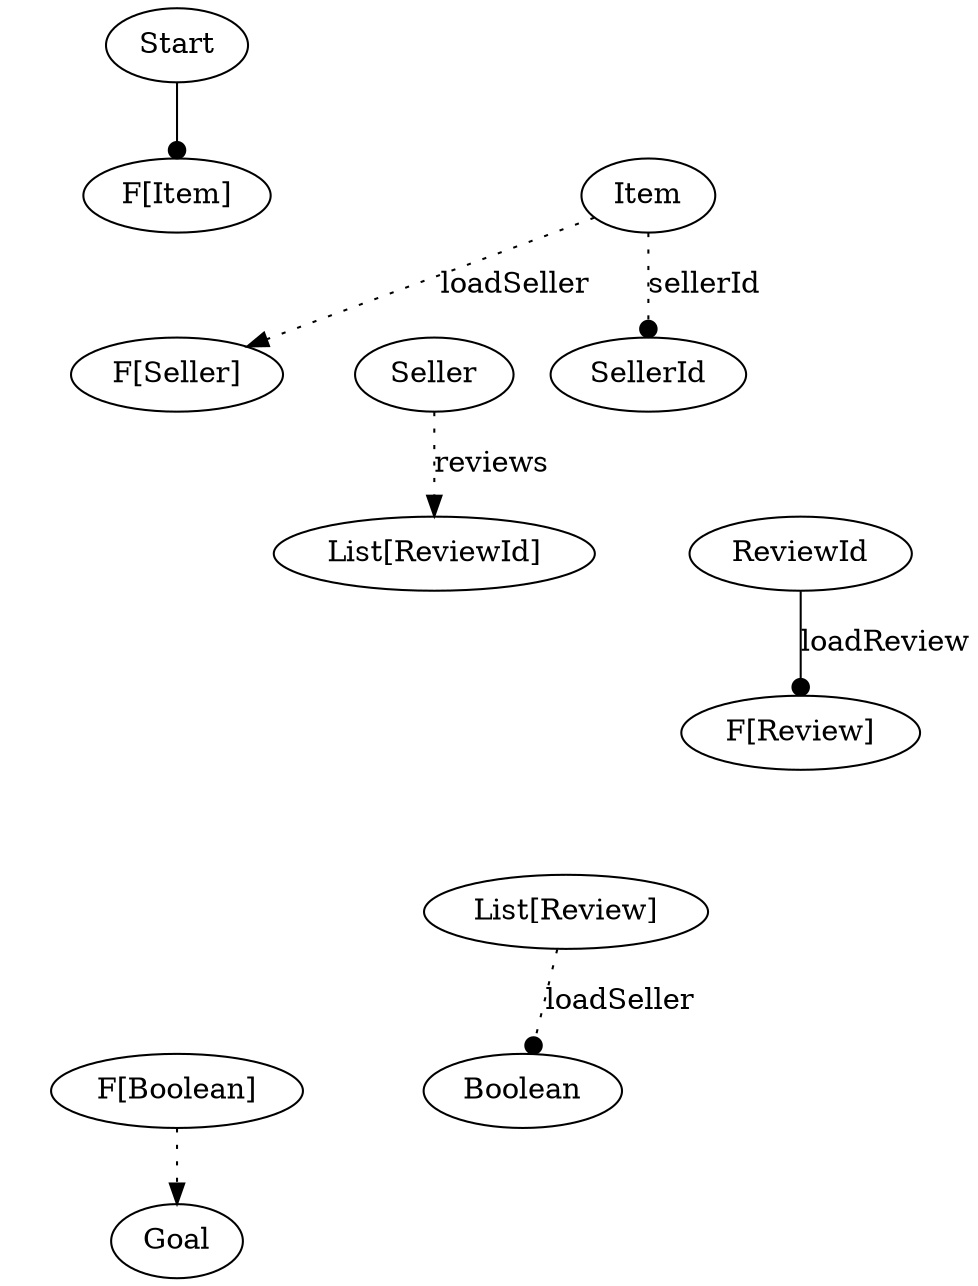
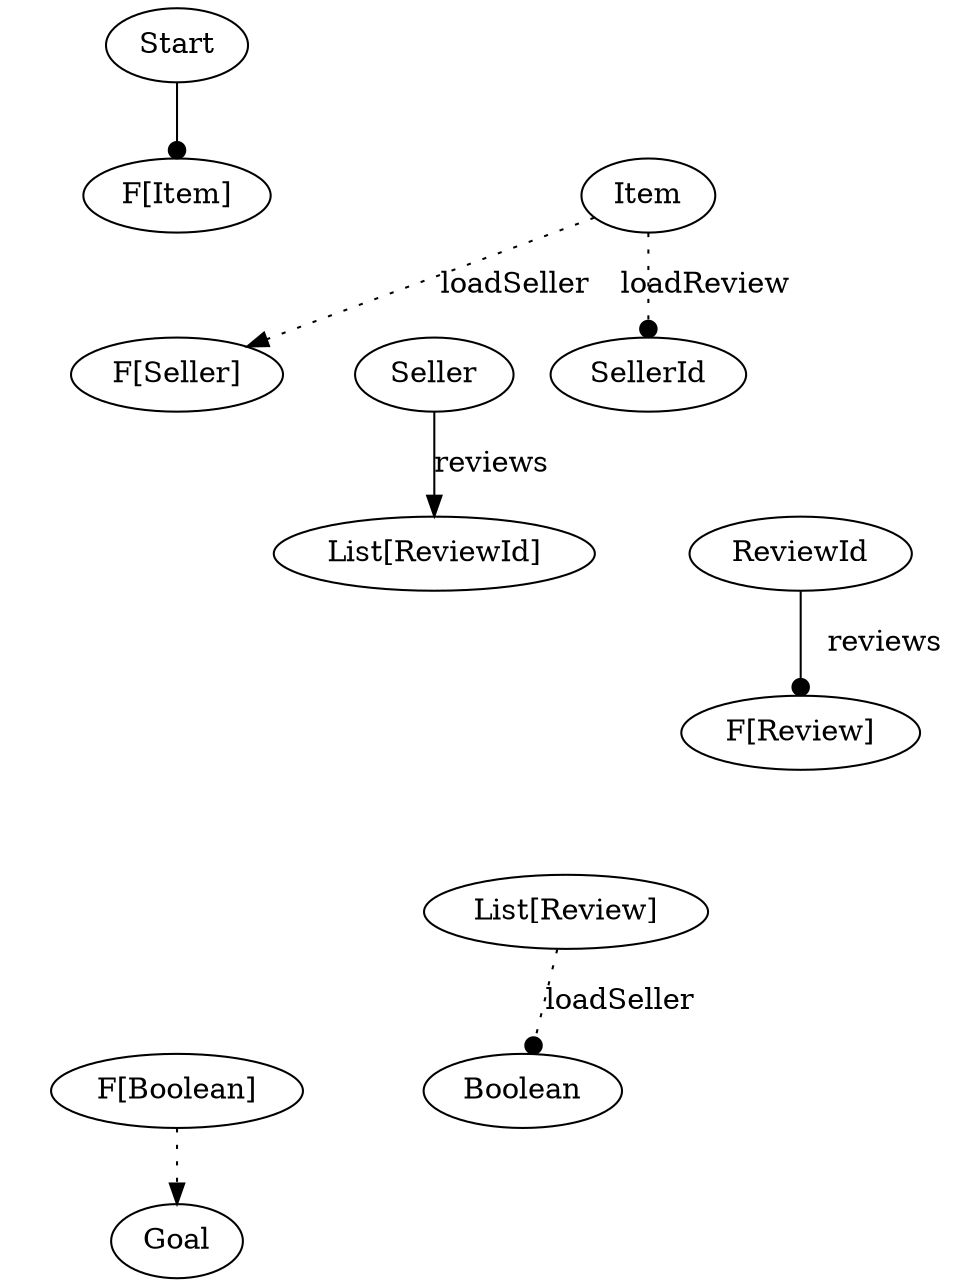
edge "Item" -> "SellerId": label "sellerId" -> "loadReview"
edge "Seller" -> "List[ReviewId]": style dotted -> solid
edge "ReviewId" -> "F[Review]": label "loadReview" -> "reviews"
